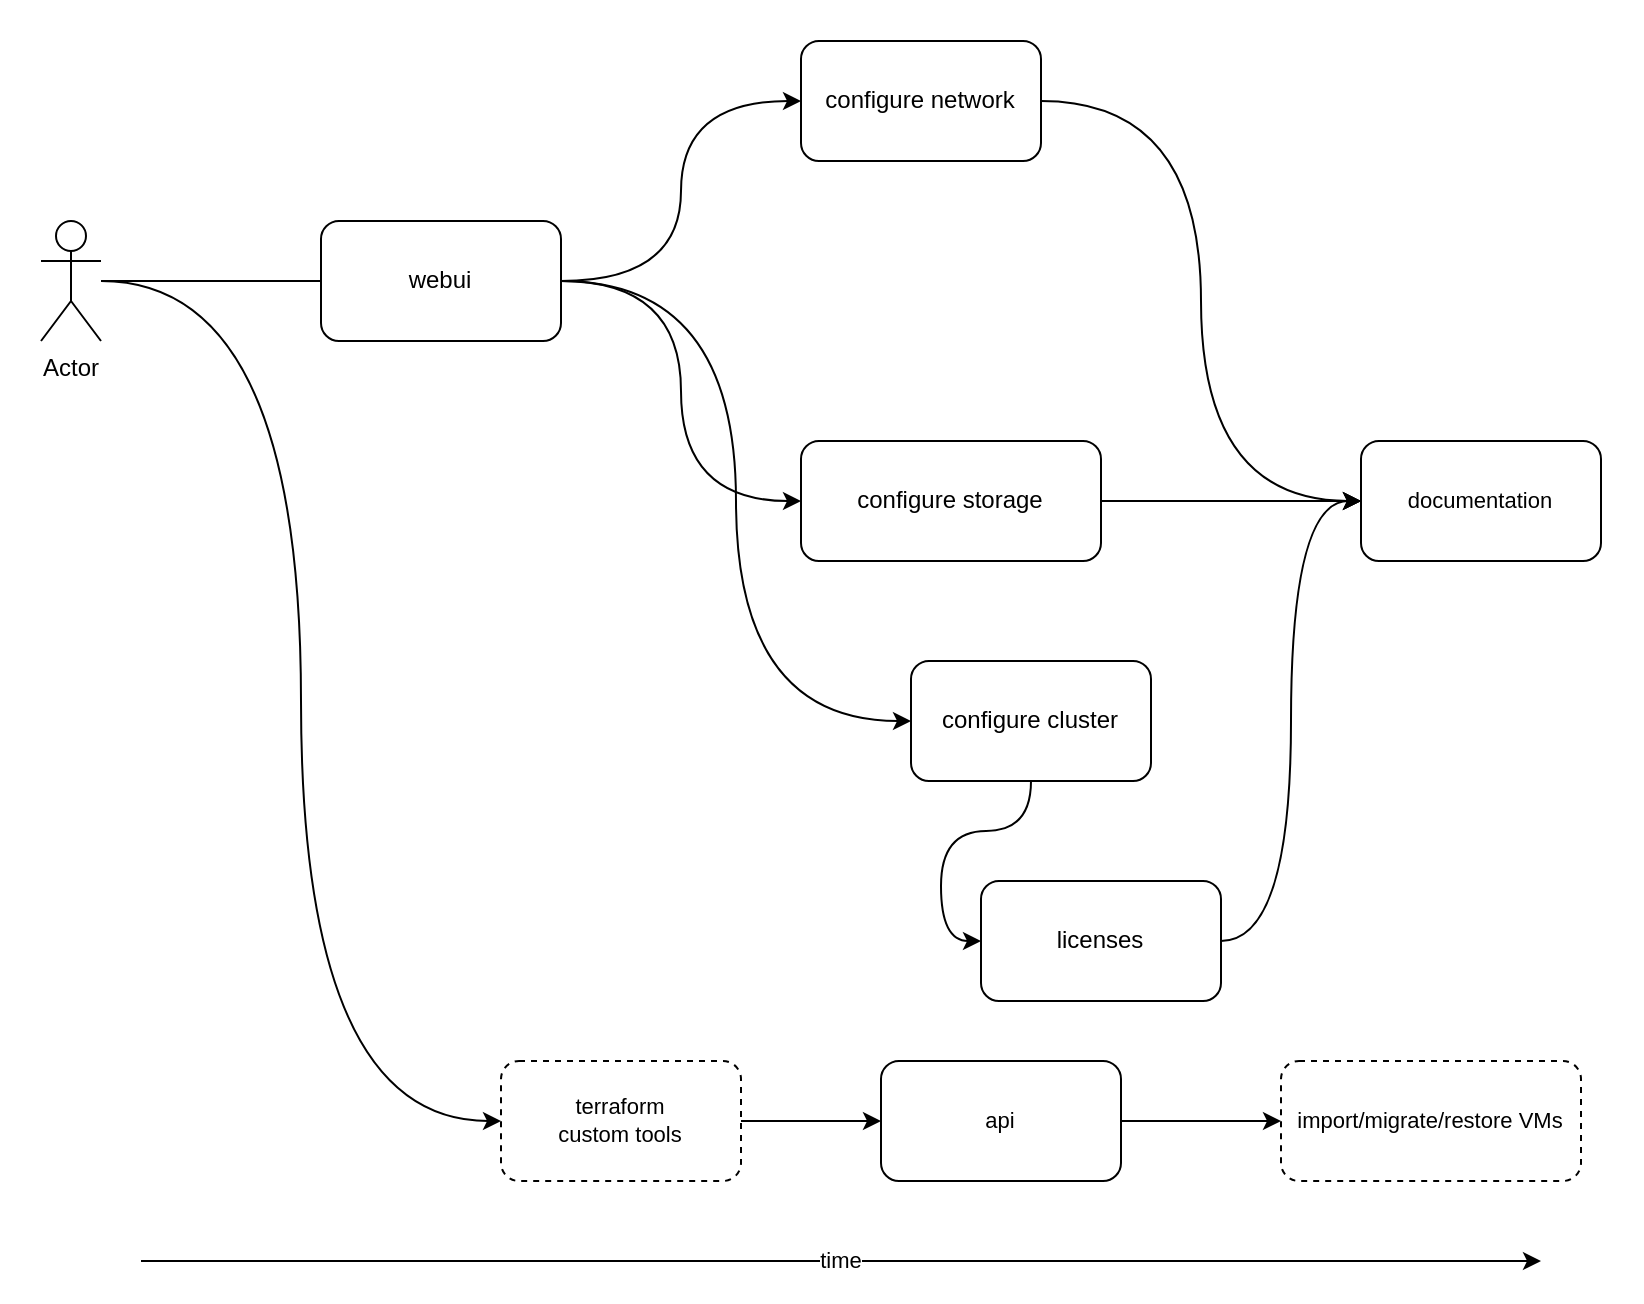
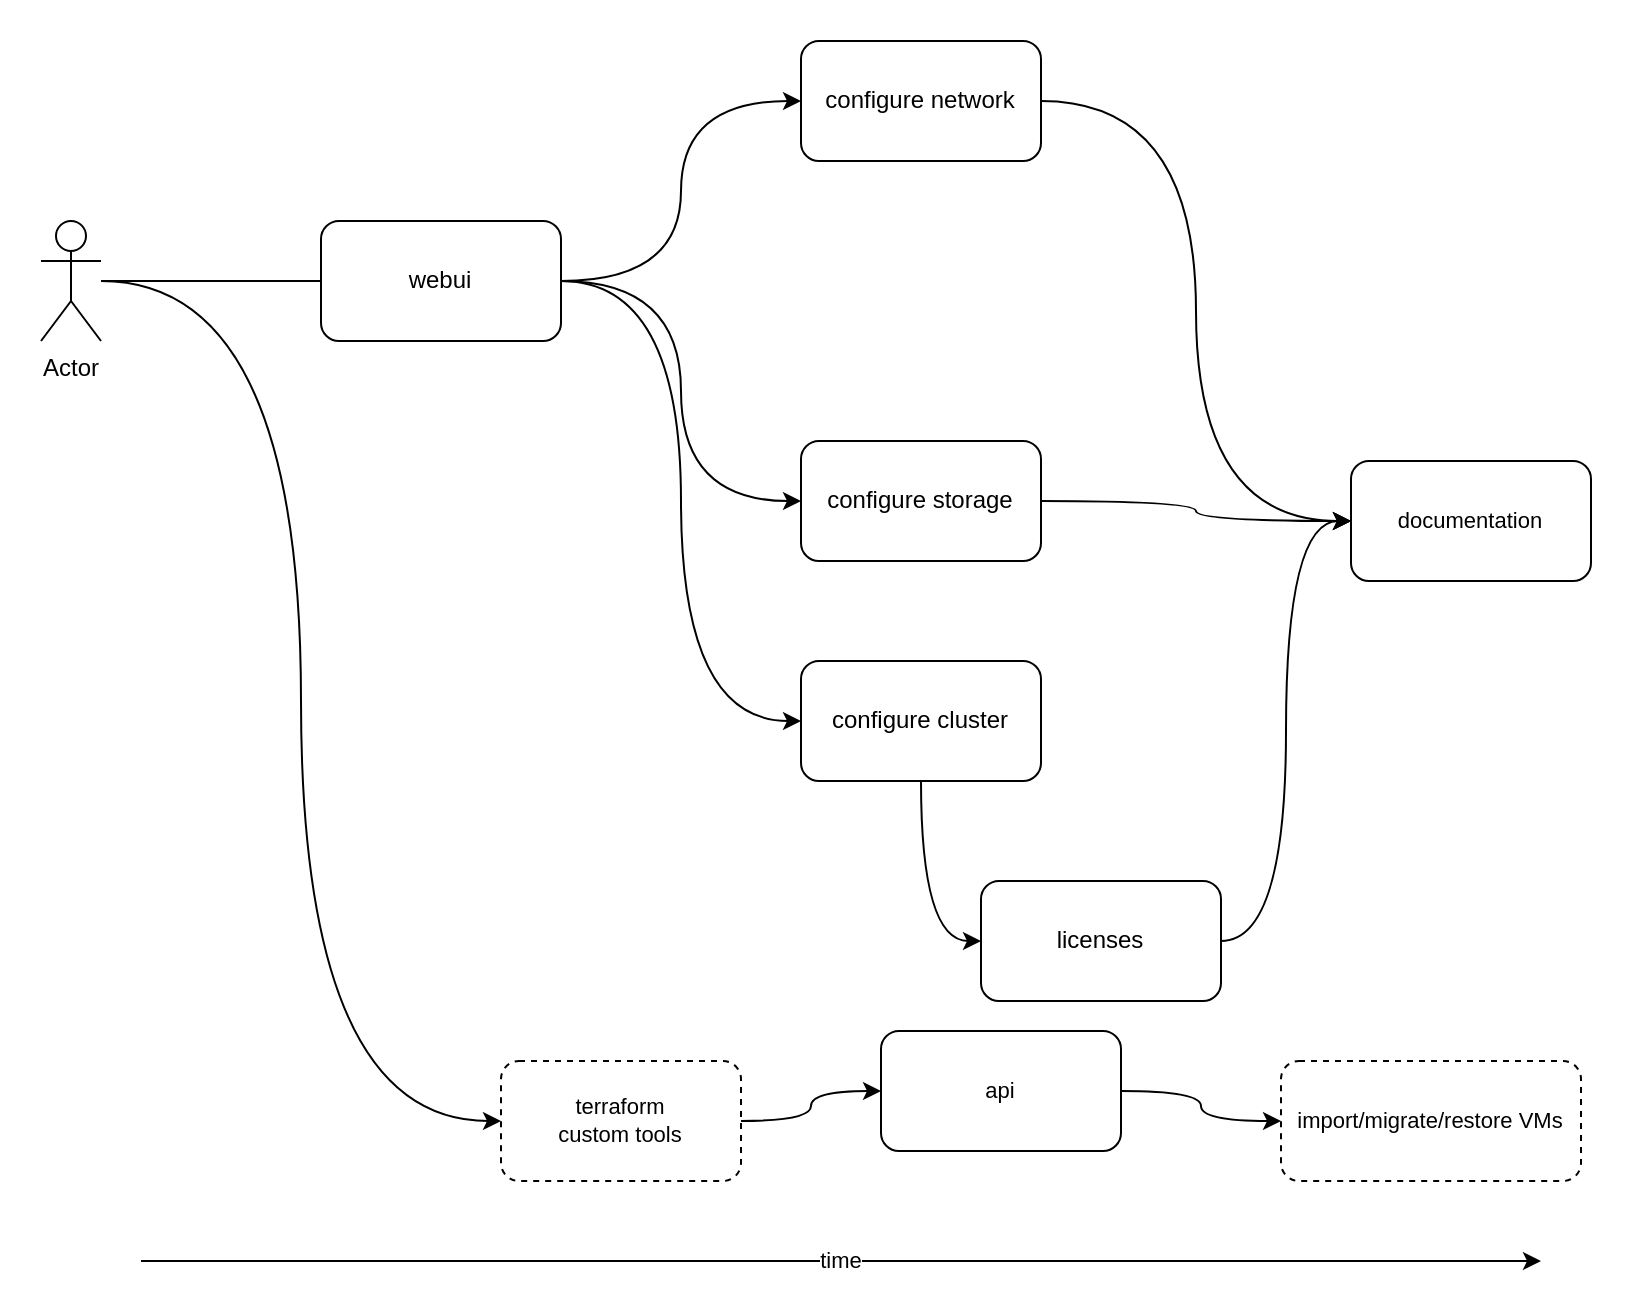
node "configure storage": size 300x120 -> 240x120
node "documentation": moved (1481, 501) -> (1471, 521)
node "configure cluster": moved (1031, 721) -> (921, 721)
node "api": moved (1001, 1121) -> (1001, 1091)
